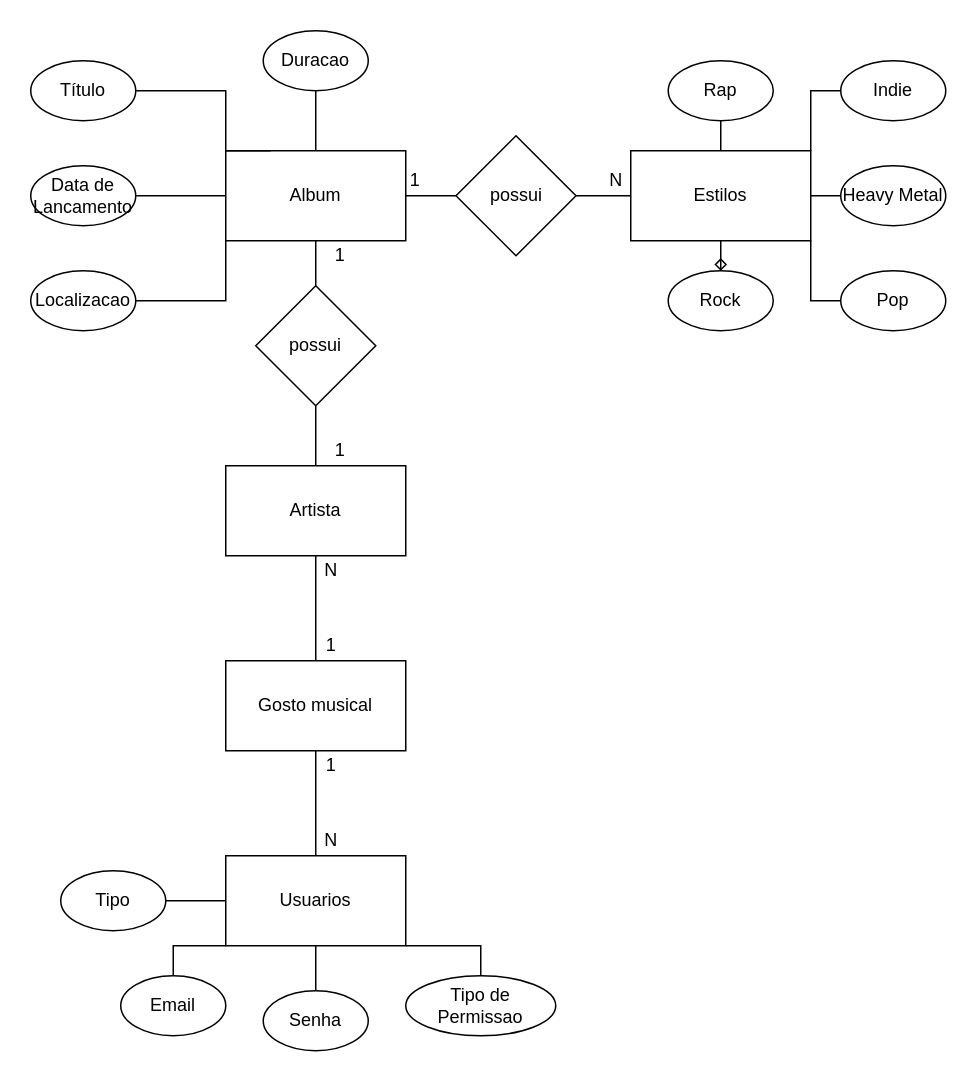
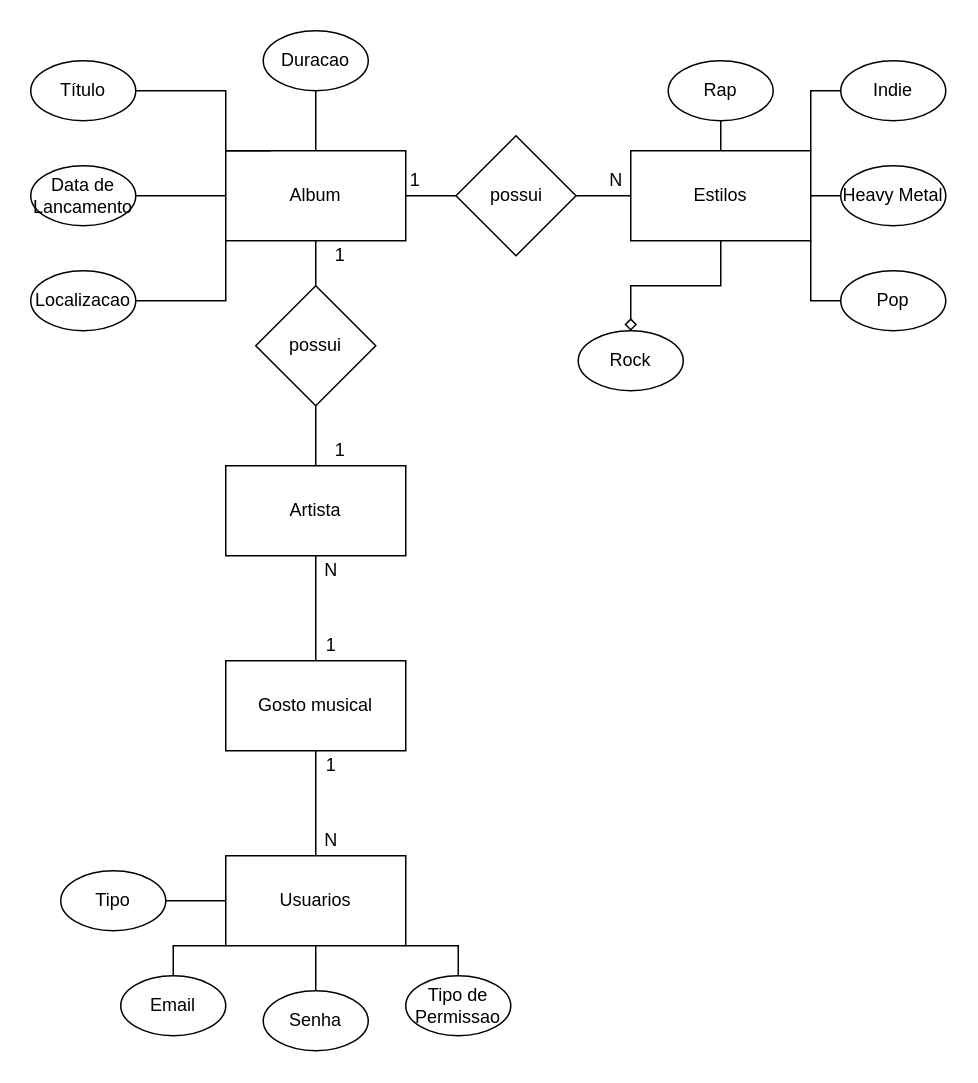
node "Rock": moved (721, 301) -> (631, 361)
node "Tipo de Permissao": size 150x60 -> 105x60
